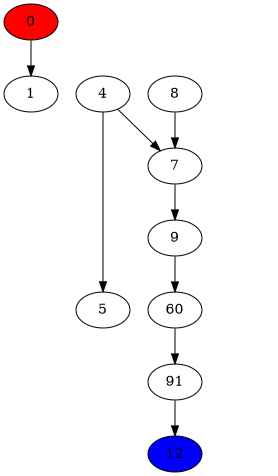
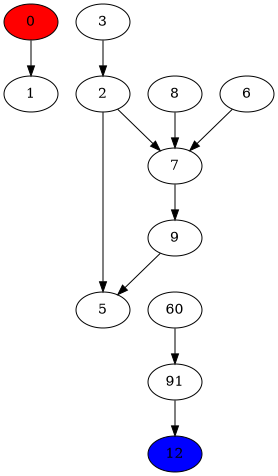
node "3": added
node "4": label "4" -> "2"
node "6": added
edge "9" -> "60": now "9" -> "5"
